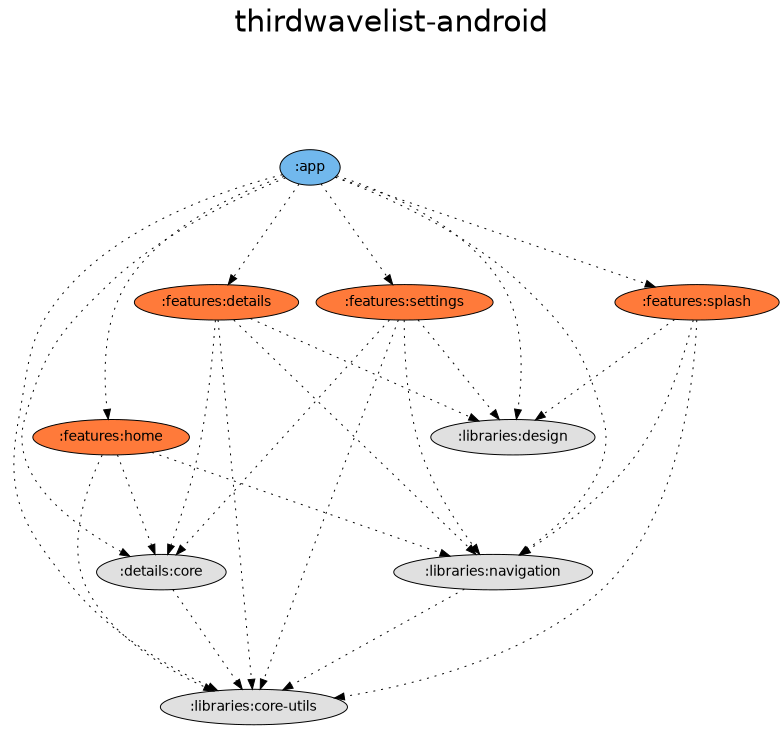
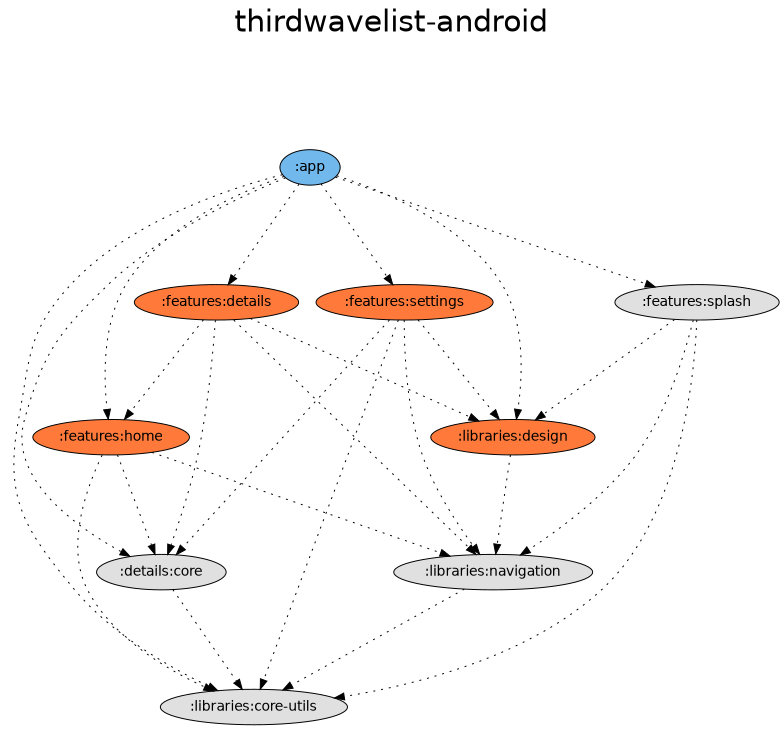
node ":features:splash": fillcolor #ff7a3a -> #e0e0e0
edge ":app" -> ":libraries:navigation": now ":libraries:design" -> ":libraries:navigation"
node ":libraries:design": fillcolor #e0e0e0 -> #ff7a3a
edge ":features:details" -> ":libraries:core-utils": now ":features:details" -> ":features:home"
